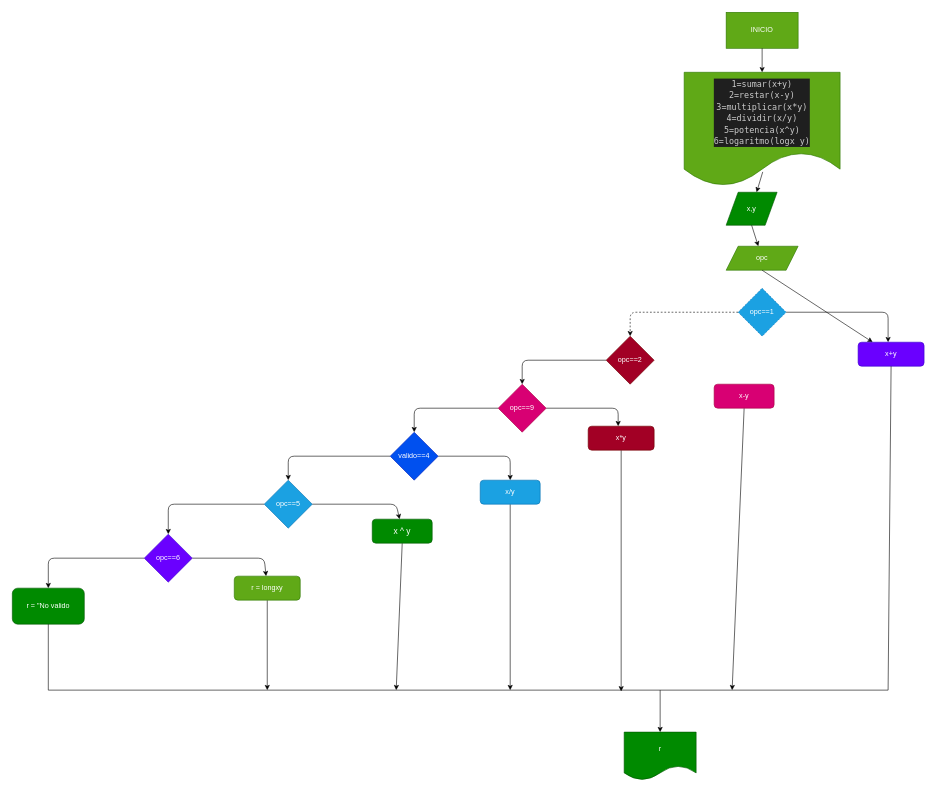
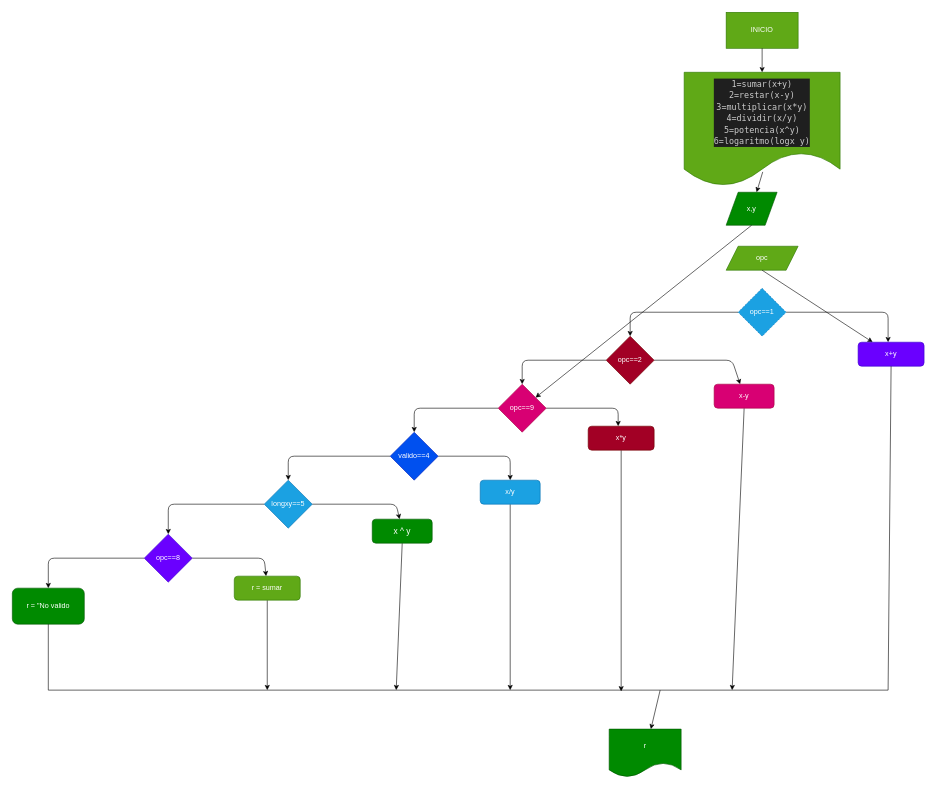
edge "x,y" -> "opc": now "x,y" -> "opc==9"
edge "opc==1" -> "opc==2": style dashed -> solid
edge "opc==2" -> "x-y": added
node "opc==5": label "opc==5" -> "longxy==5"
node "opc==6": label "opc==6" -> "opc==8"
node "r = longxy": label "r = longxy" -> "r = sumar"
node "r": moved (660, 756) -> (645, 753)
